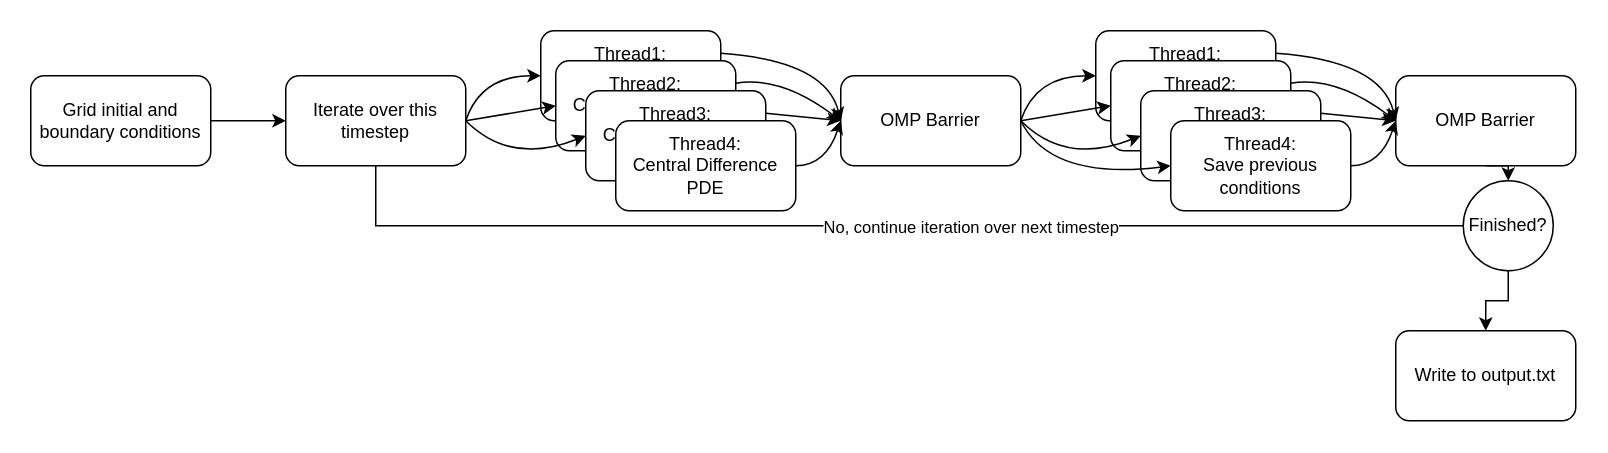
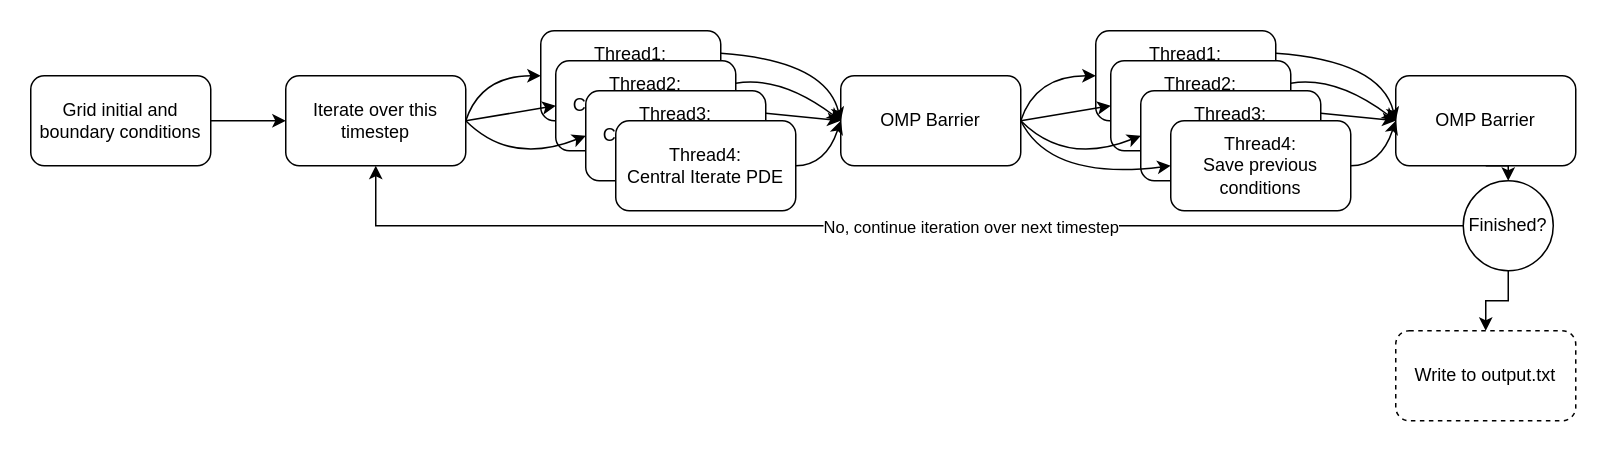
node "Thread4: Central Difference PDE": label "Thread4: Central Difference PDE" -> "Thread4: Central Iterate PDE"
edge "Iterate over this timestep" -- "Finished?": arrowhead none -> classic
node "Write to output.txt": style solid -> dashed
